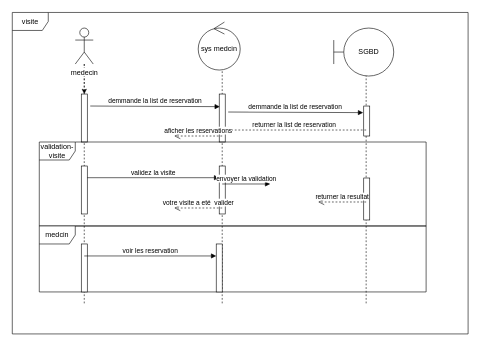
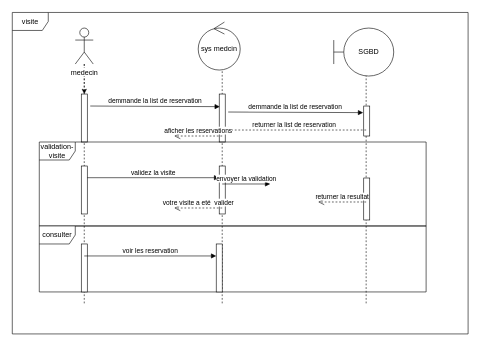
node "medcin": label "medcin" -> "consulter"
